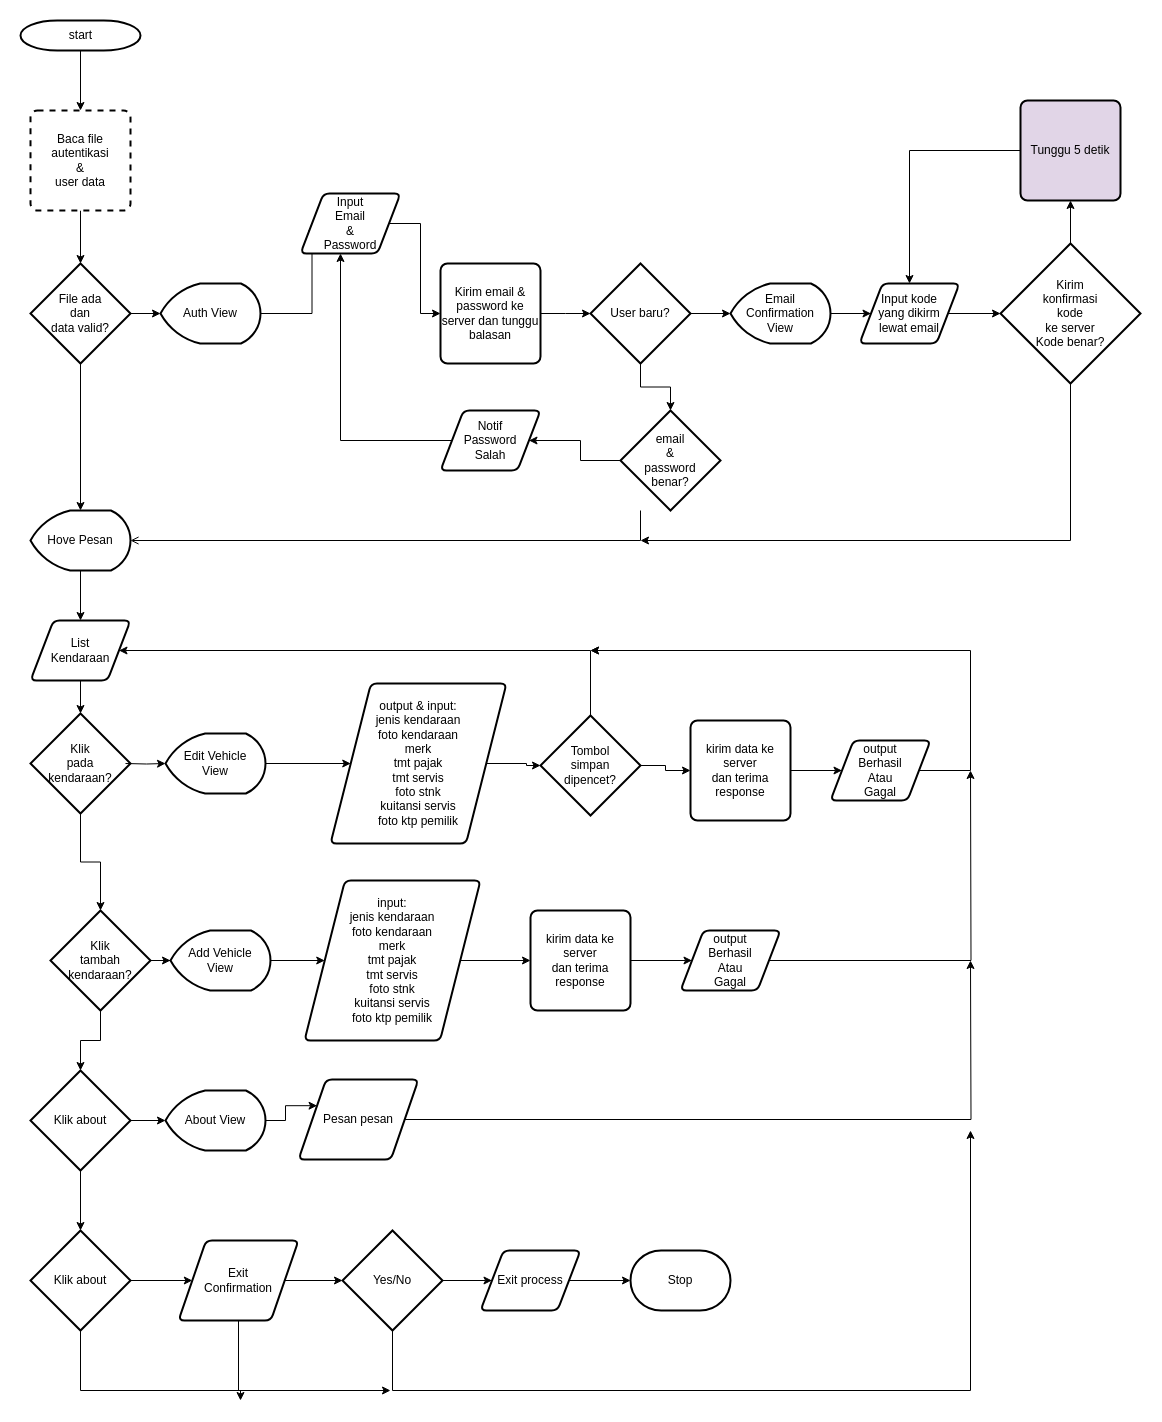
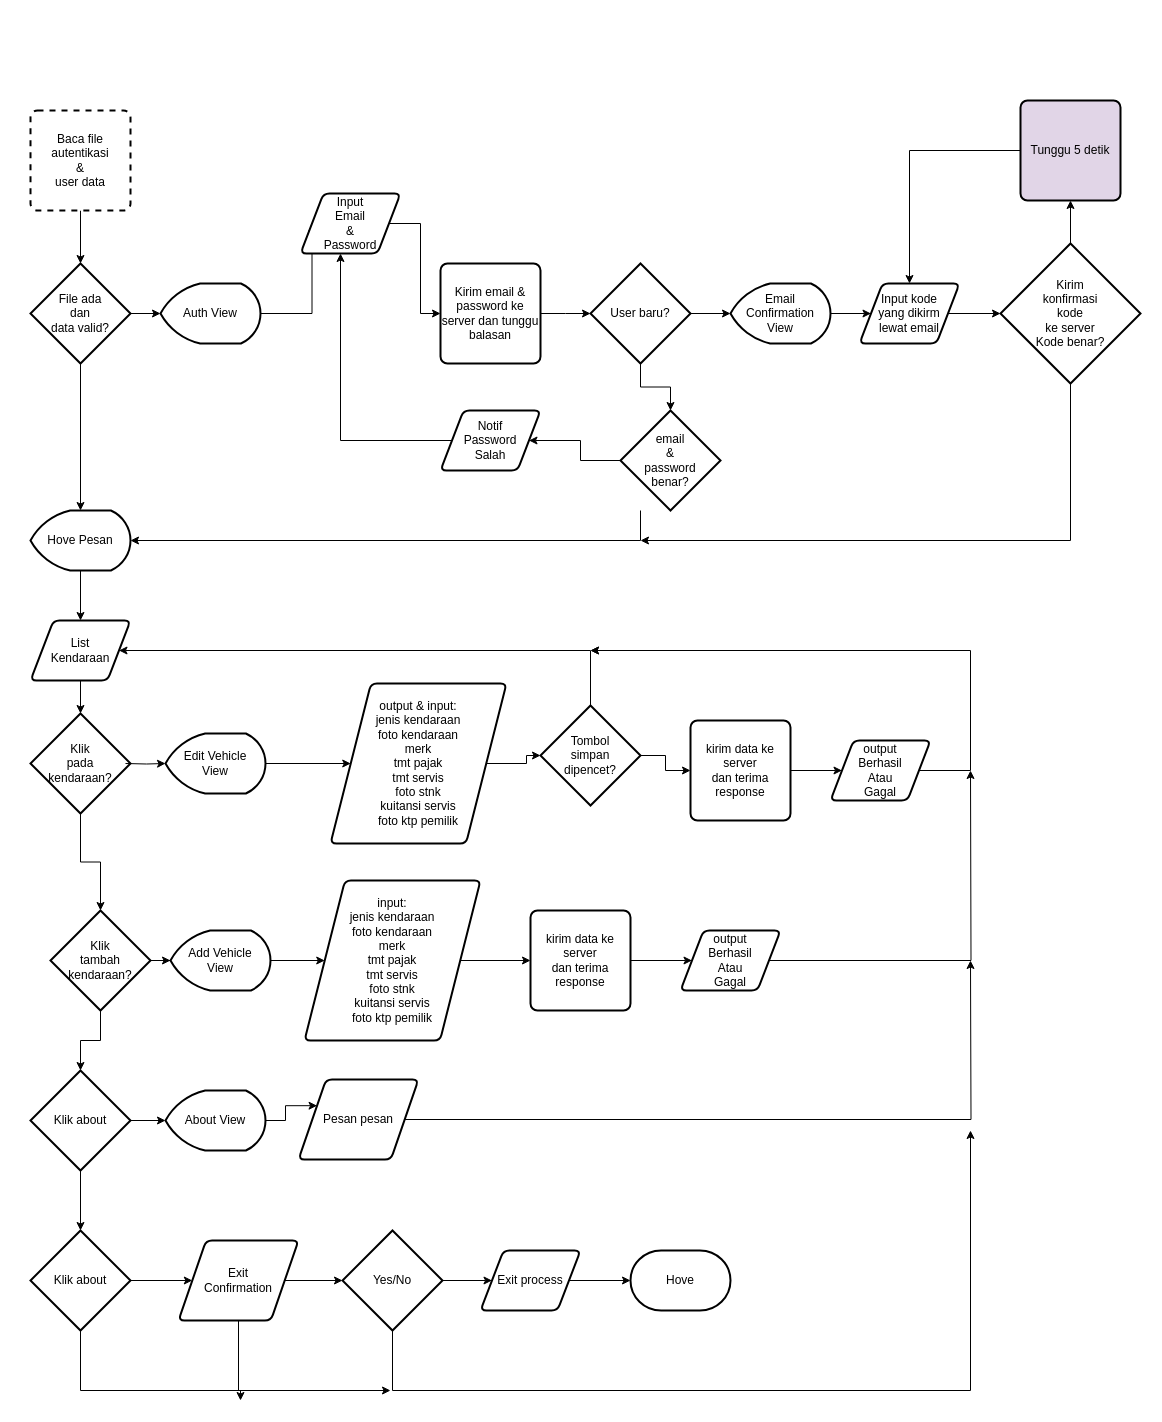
node "start": removed
edge "start" -> "Baca file autentikasi & user data": removed
edge "email & password benar?" -> "Hove Pesan": arrowhead open -> classic
node "Tombol simpan dipencet?": moved (591, 766) -> (591, 756)
node "Stop": label "Stop" -> "Hove"
